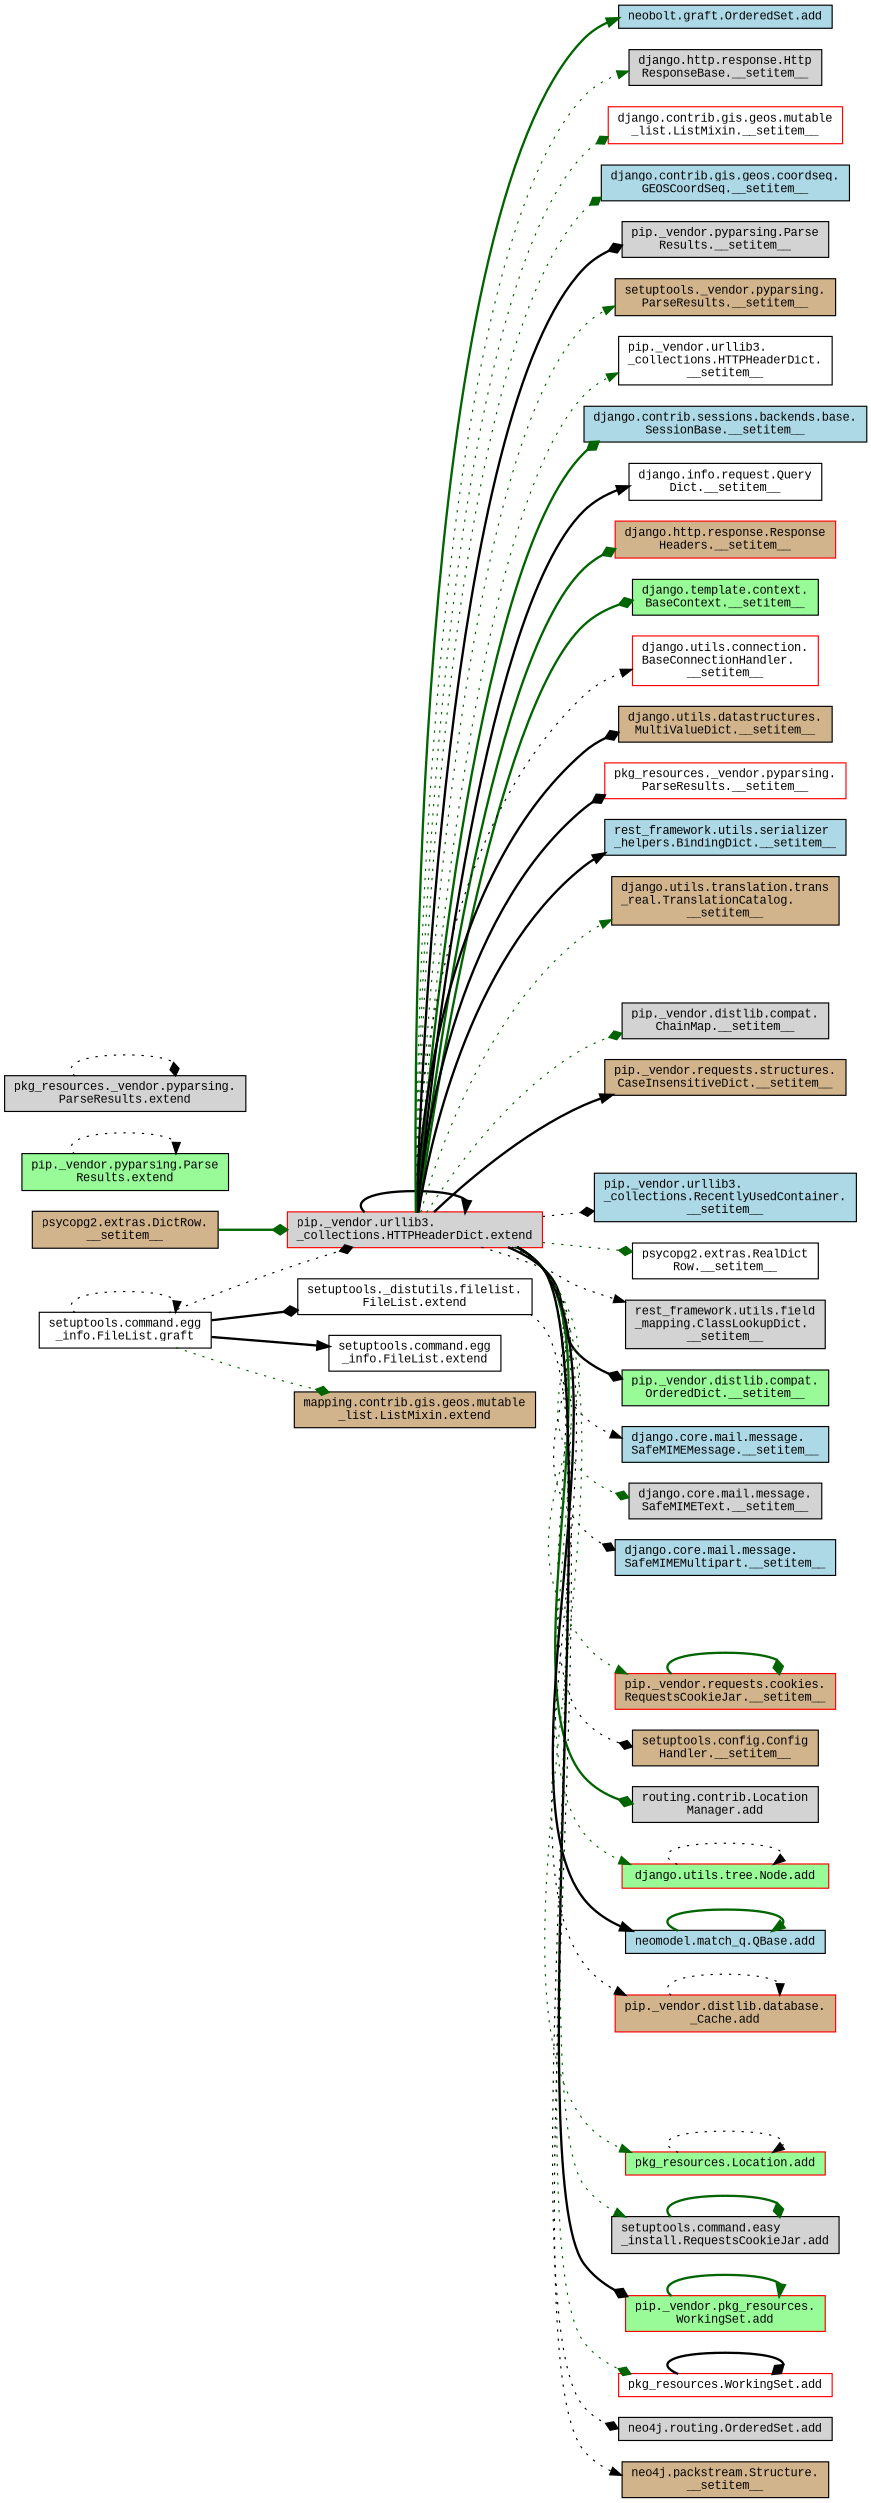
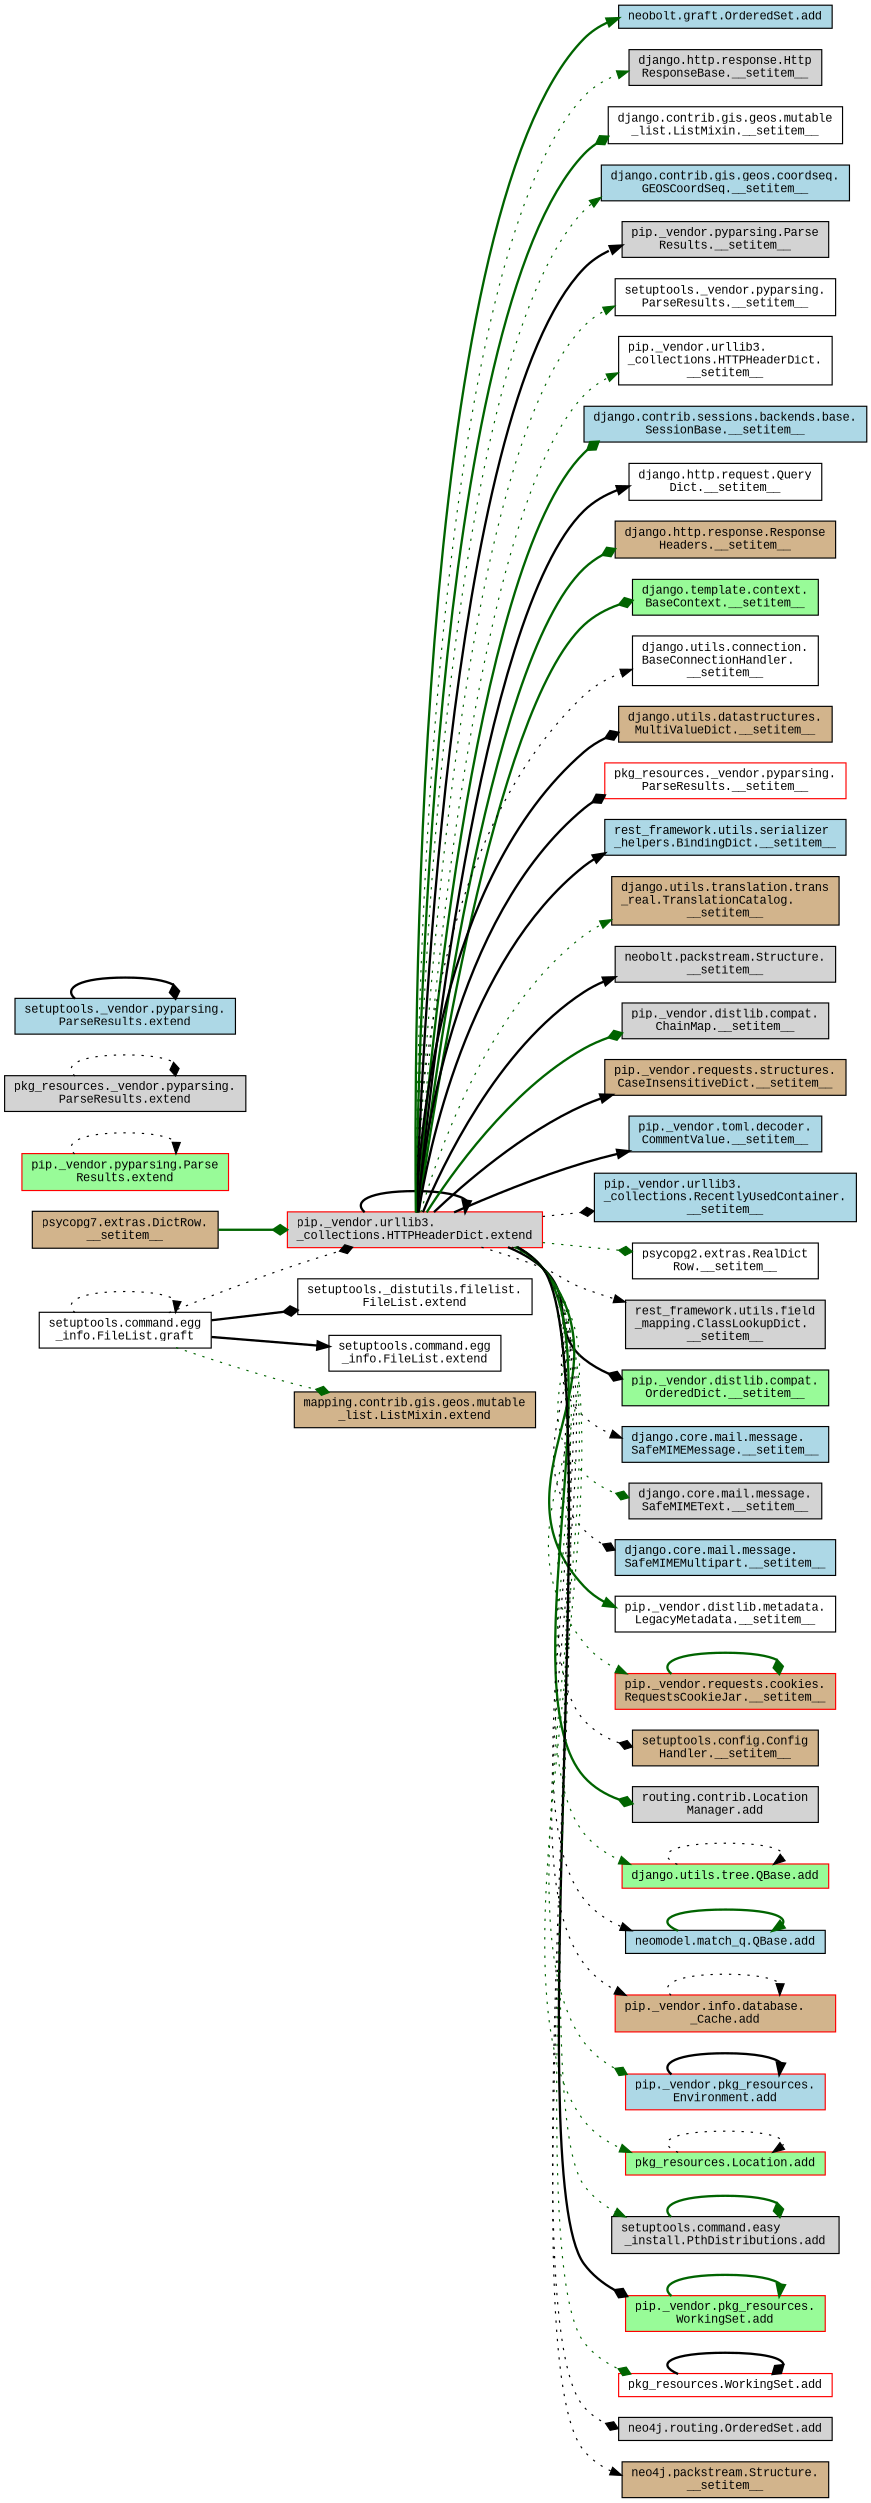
node "django.contrib.gis.geos.mutable _list.ListMixin.__setitem__": color red -> black
node "setuptools._vendor.pyparsing. ParseResults.__setitem__": fillcolor tan -> white
node "django.info.request.Query Dict.__setitem__": label "django.info.request.Query Dict.__setitem__" -> "django.http.request.Query Dict.__setitem__"
node "django.http.response.Response Headers.__setitem__": color red -> black
edge "pip._vendor.urllib3. _collections.HTTPHeaderDict.extend" -> "django.contrib.gis.geos.mutable _list.ListMixin.__setitem__": style dotted -> bold
edge "pip._vendor.urllib3. _collections.HTTPHeaderDict.extend" -> "django.contrib.gis.geos.coordseq. GEOSCoordSeq.__setitem__": arrowhead diamond -> normal
node "django.utils.connection. BaseConnectionHandler. __setitem__": color red -> black
edge "pip._vendor.urllib3. _collections.HTTPHeaderDict.extend" -> "pip._vendor.pyparsing.Parse Results.__setitem__": arrowhead diamond -> normal
node "neobolt.packstream.Structure. __setitem__": added
node "setuptools._vendor.pyparsing. ParseResults.extend": added
edge "pip._vendor.urllib3. _collections.HTTPHeaderDict.extend" -> "pip._vendor.distlib.compat. ChainMap.__setitem__": style dotted -> bold
node "pip._vendor.toml.decoder. CommentValue.__setitem__": added
node "pip._vendor.pyparsing.Parse Results.extend": color black -> red
node "psycopg2.extras.DictRow. __setitem__": label "psycopg2.extras.DictRow. __setitem__" -> "psycopg7.extras.DictRow. __setitem__"
edge "pip._vendor.urllib3. _collections.HTTPHeaderDict.extend" -> "neomodel.match_q.QBase.add": style bold -> dotted
node "pip._vendor.distlib.metadata. LegacyMetadata.__setitem__": added
node "django.utils.tree.Node.add": label "django.utils.tree.Node.add" -> "django.utils.tree.QBase.add"
edge "setuptools._distutils.filelist. FileList.extend" -> "neo4j.packstream.Structure. __setitem__": now "pip._vendor.urllib3. _collections.HTTPHeaderDict.extend" -> "neo4j.packstream.Structure. __setitem__"
node "pip._vendor.distlib.database. _Cache.add": label "pip._vendor.distlib.database. _Cache.add" -> "pip._vendor.info.database. _Cache.add"
node "pip._vendor.pkg_resources. Environment.add": added
node "setuptools.command.easy _install.RequestsCookieJar.add": label "setuptools.command.easy _install.RequestsCookieJar.add" -> "setuptools.command.easy _install.PthDistributions.add"
